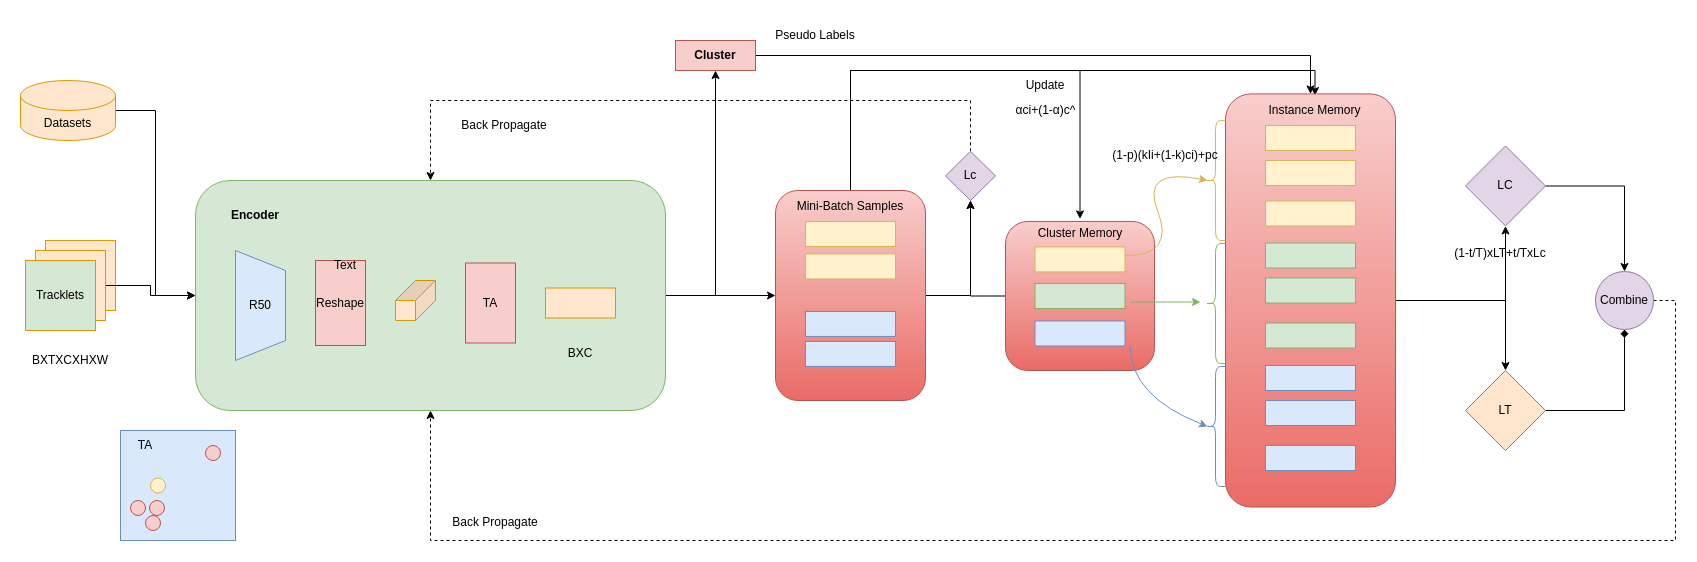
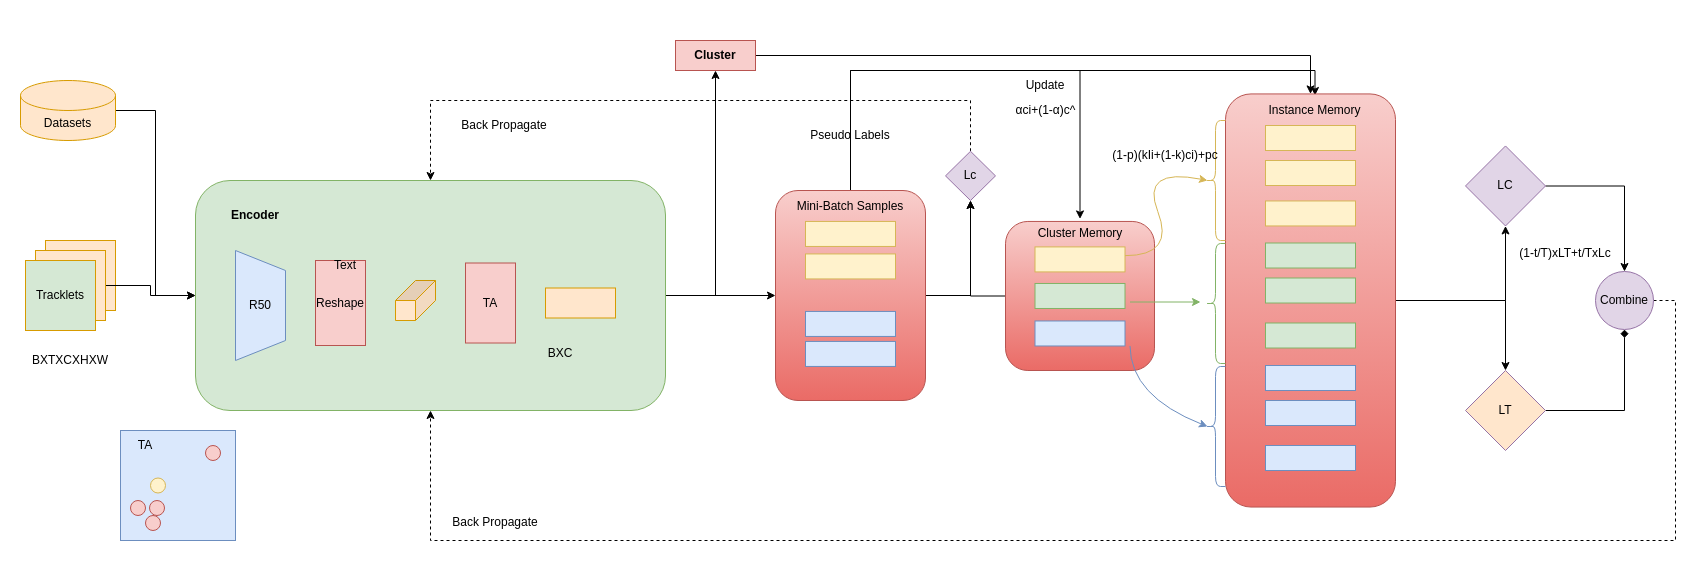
node "Pseudo Labels": moved (816, 36) -> (851, 136)
node "(1-t/T)xLT+t/TxLc": moved (1501, 253) -> (1566, 253)
node "BXC": moved (581, 354) -> (561, 354)
